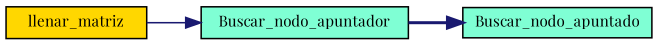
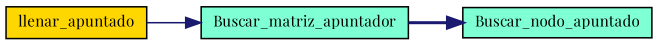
node "llenar_matriz": label "llenar_matriz" -> "llenar_apuntado"
node "Buscar_nodo_apuntador": label "Buscar_nodo_apuntador" -> "Buscar_matriz_apuntador"
